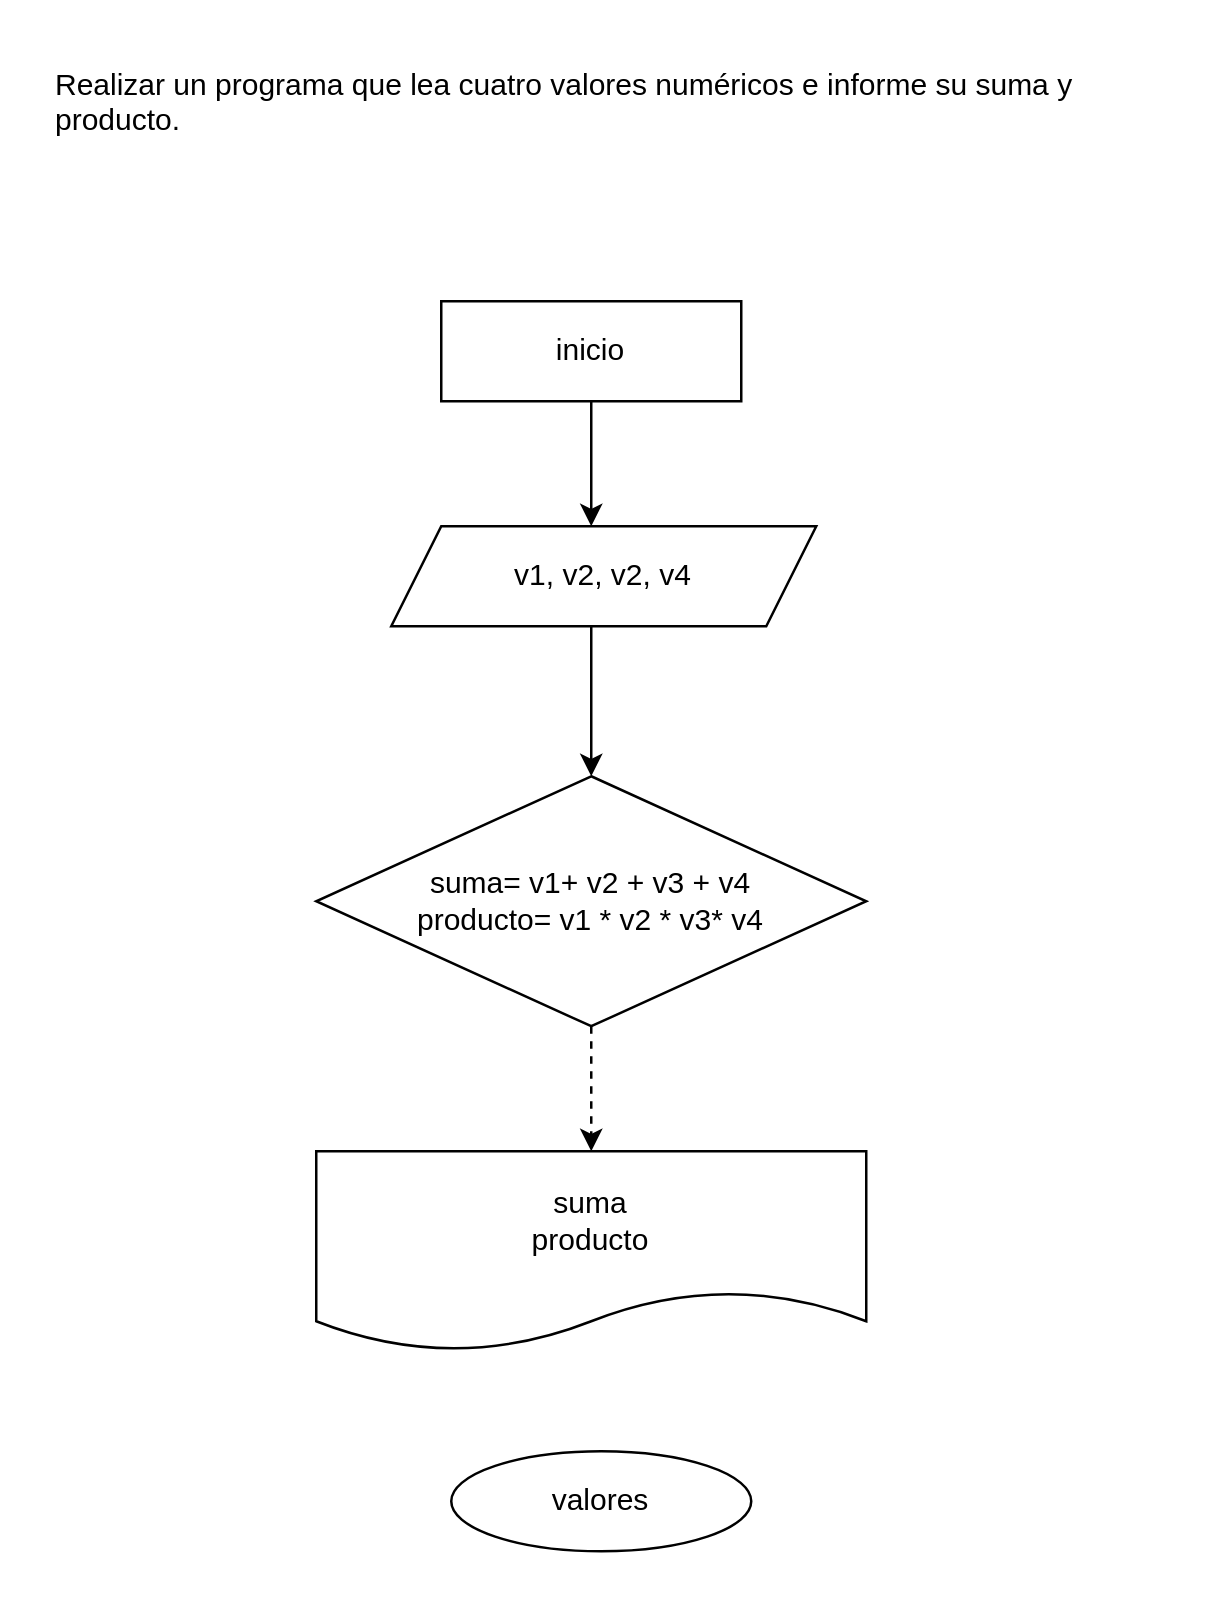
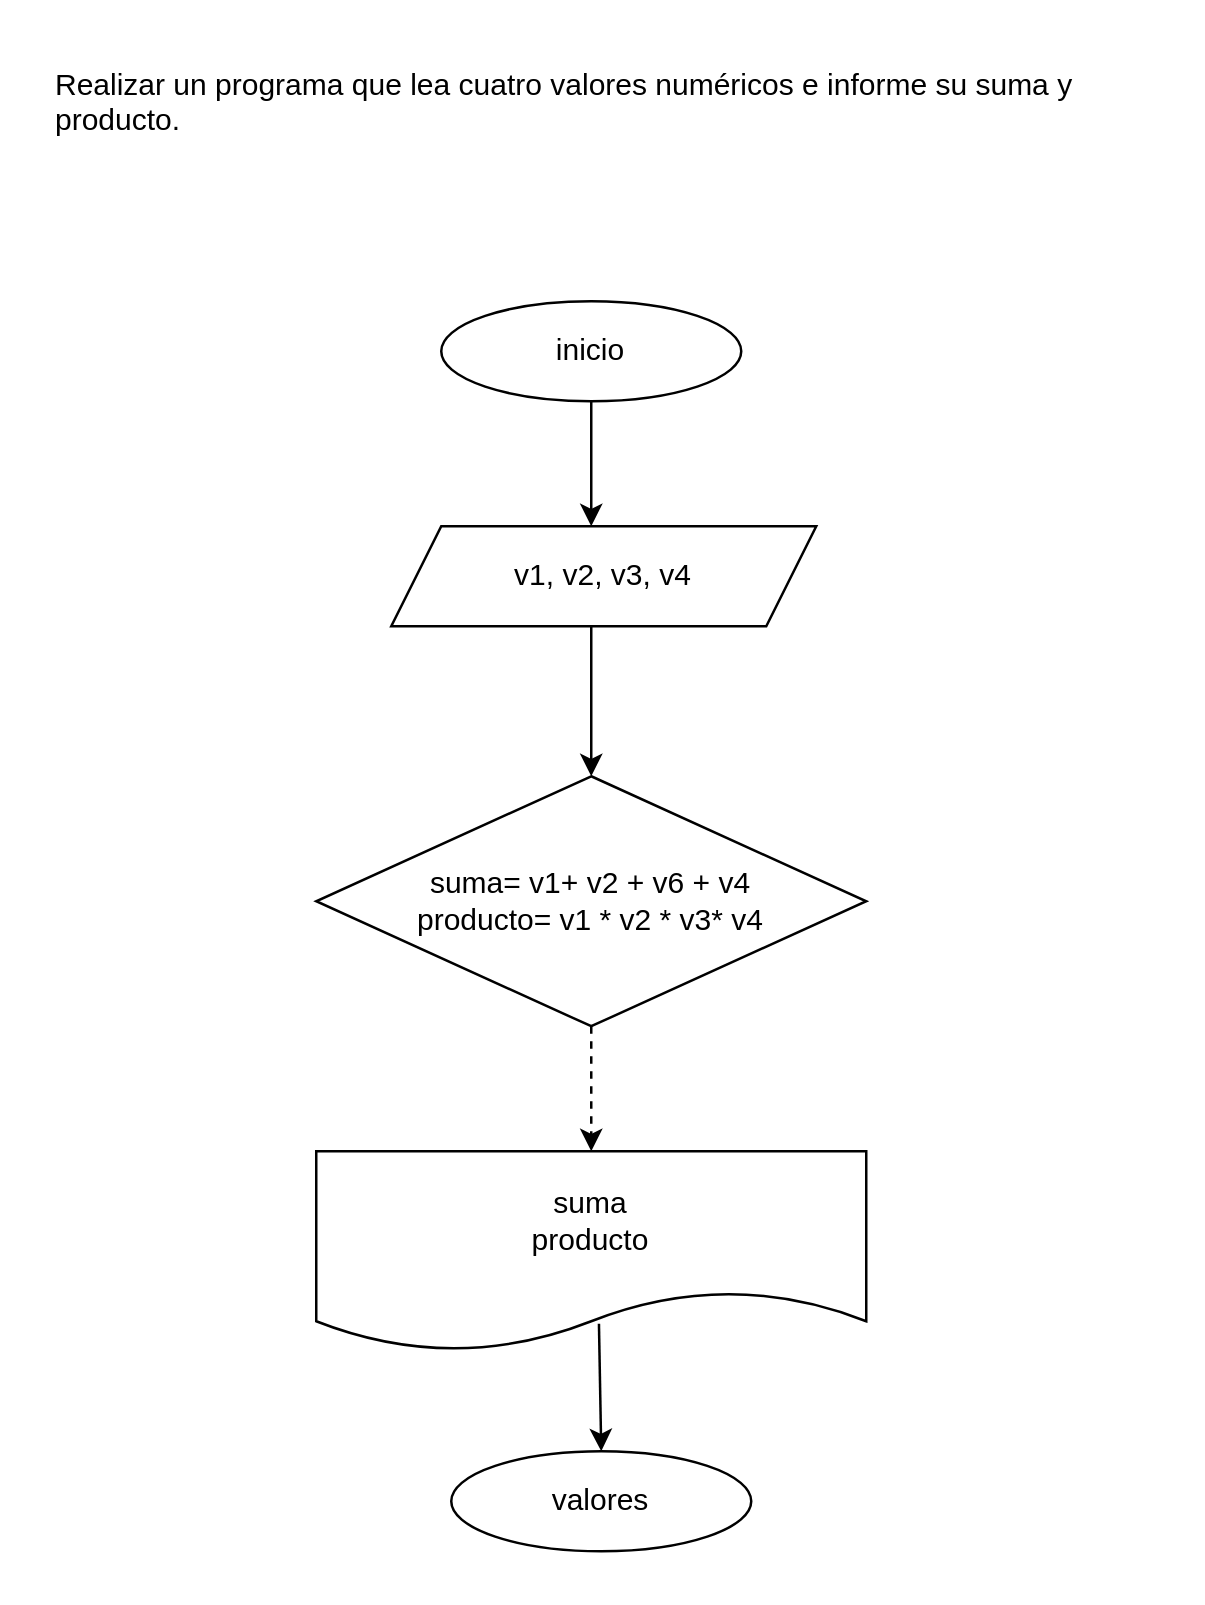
node "inicio": shape rectangle -> ellipse
node "v1, v2, v2, v4": label "v1, v2, v2, v4" -> "v1, v2, v3, v4"
node "suma= v1+ v2 + v3 + v4 producto= v1 * v2 * v3* v4": label "suma= v1+ v2 + v3 + v4 producto= v1 * v2 * v3* v4" -> "suma= v1+ v2 + v6 + v4 producto= v1 * v2 * v3* v4"
edge "suma producto" -> "valores": added
